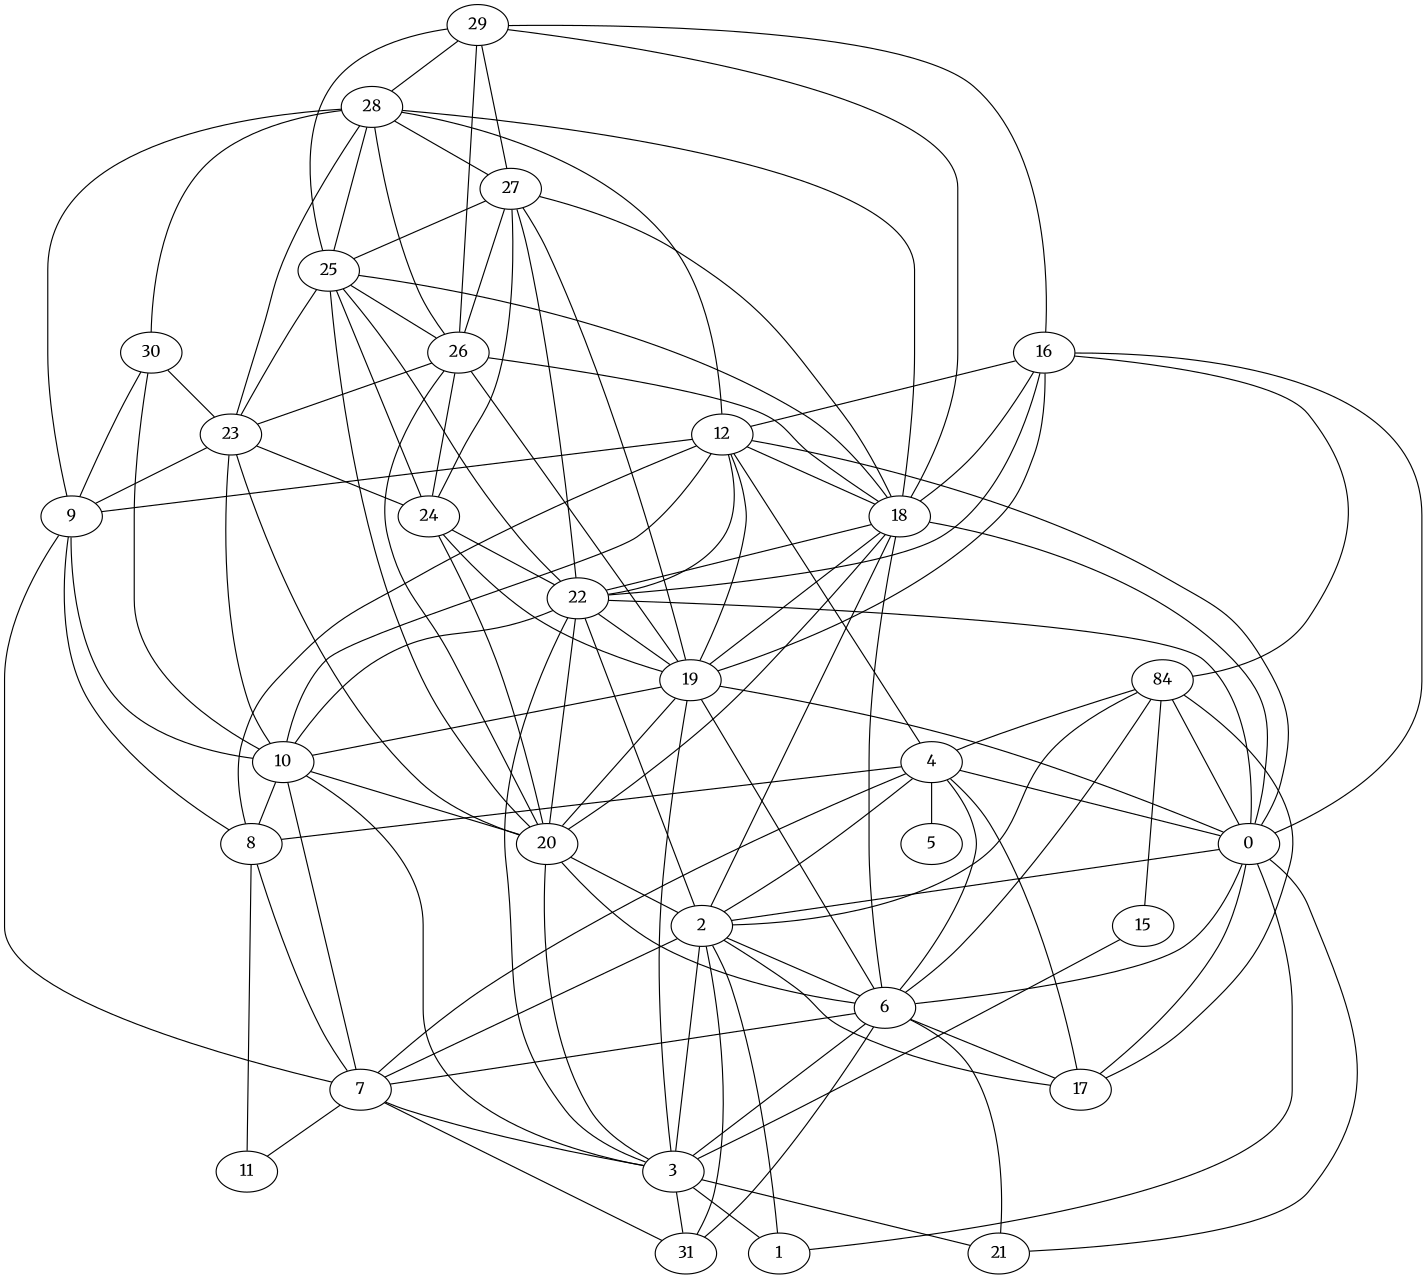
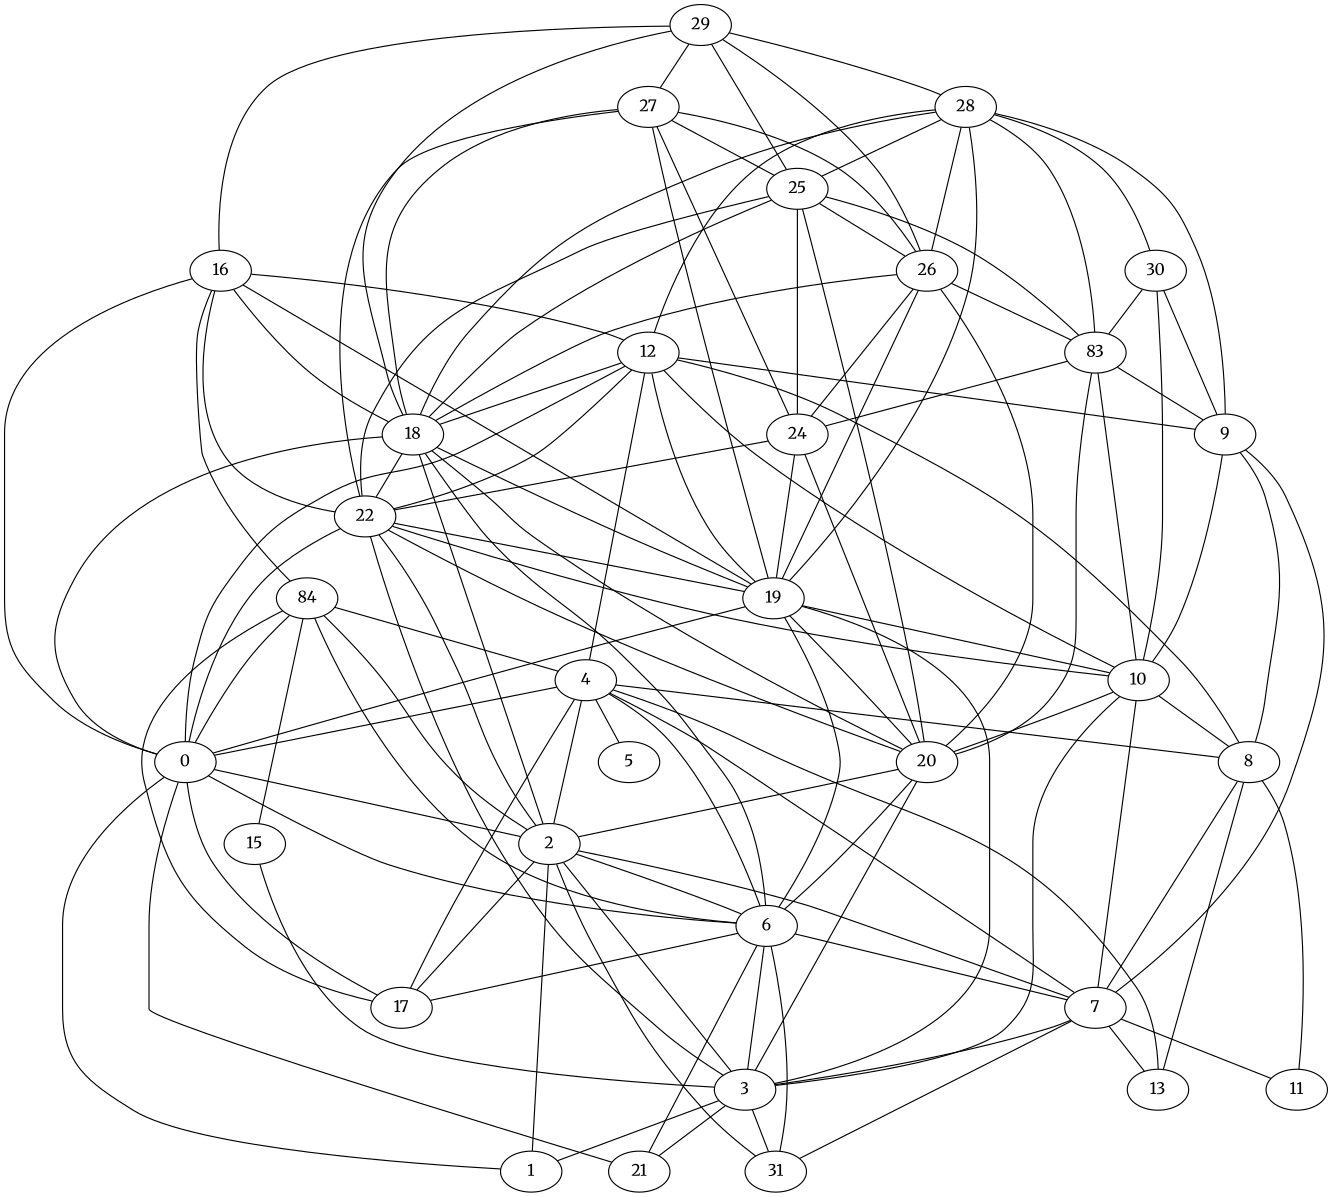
edge "28" -- "27": now "28" -- "19"
node "23": label "23" -> "83"
node "13": added
